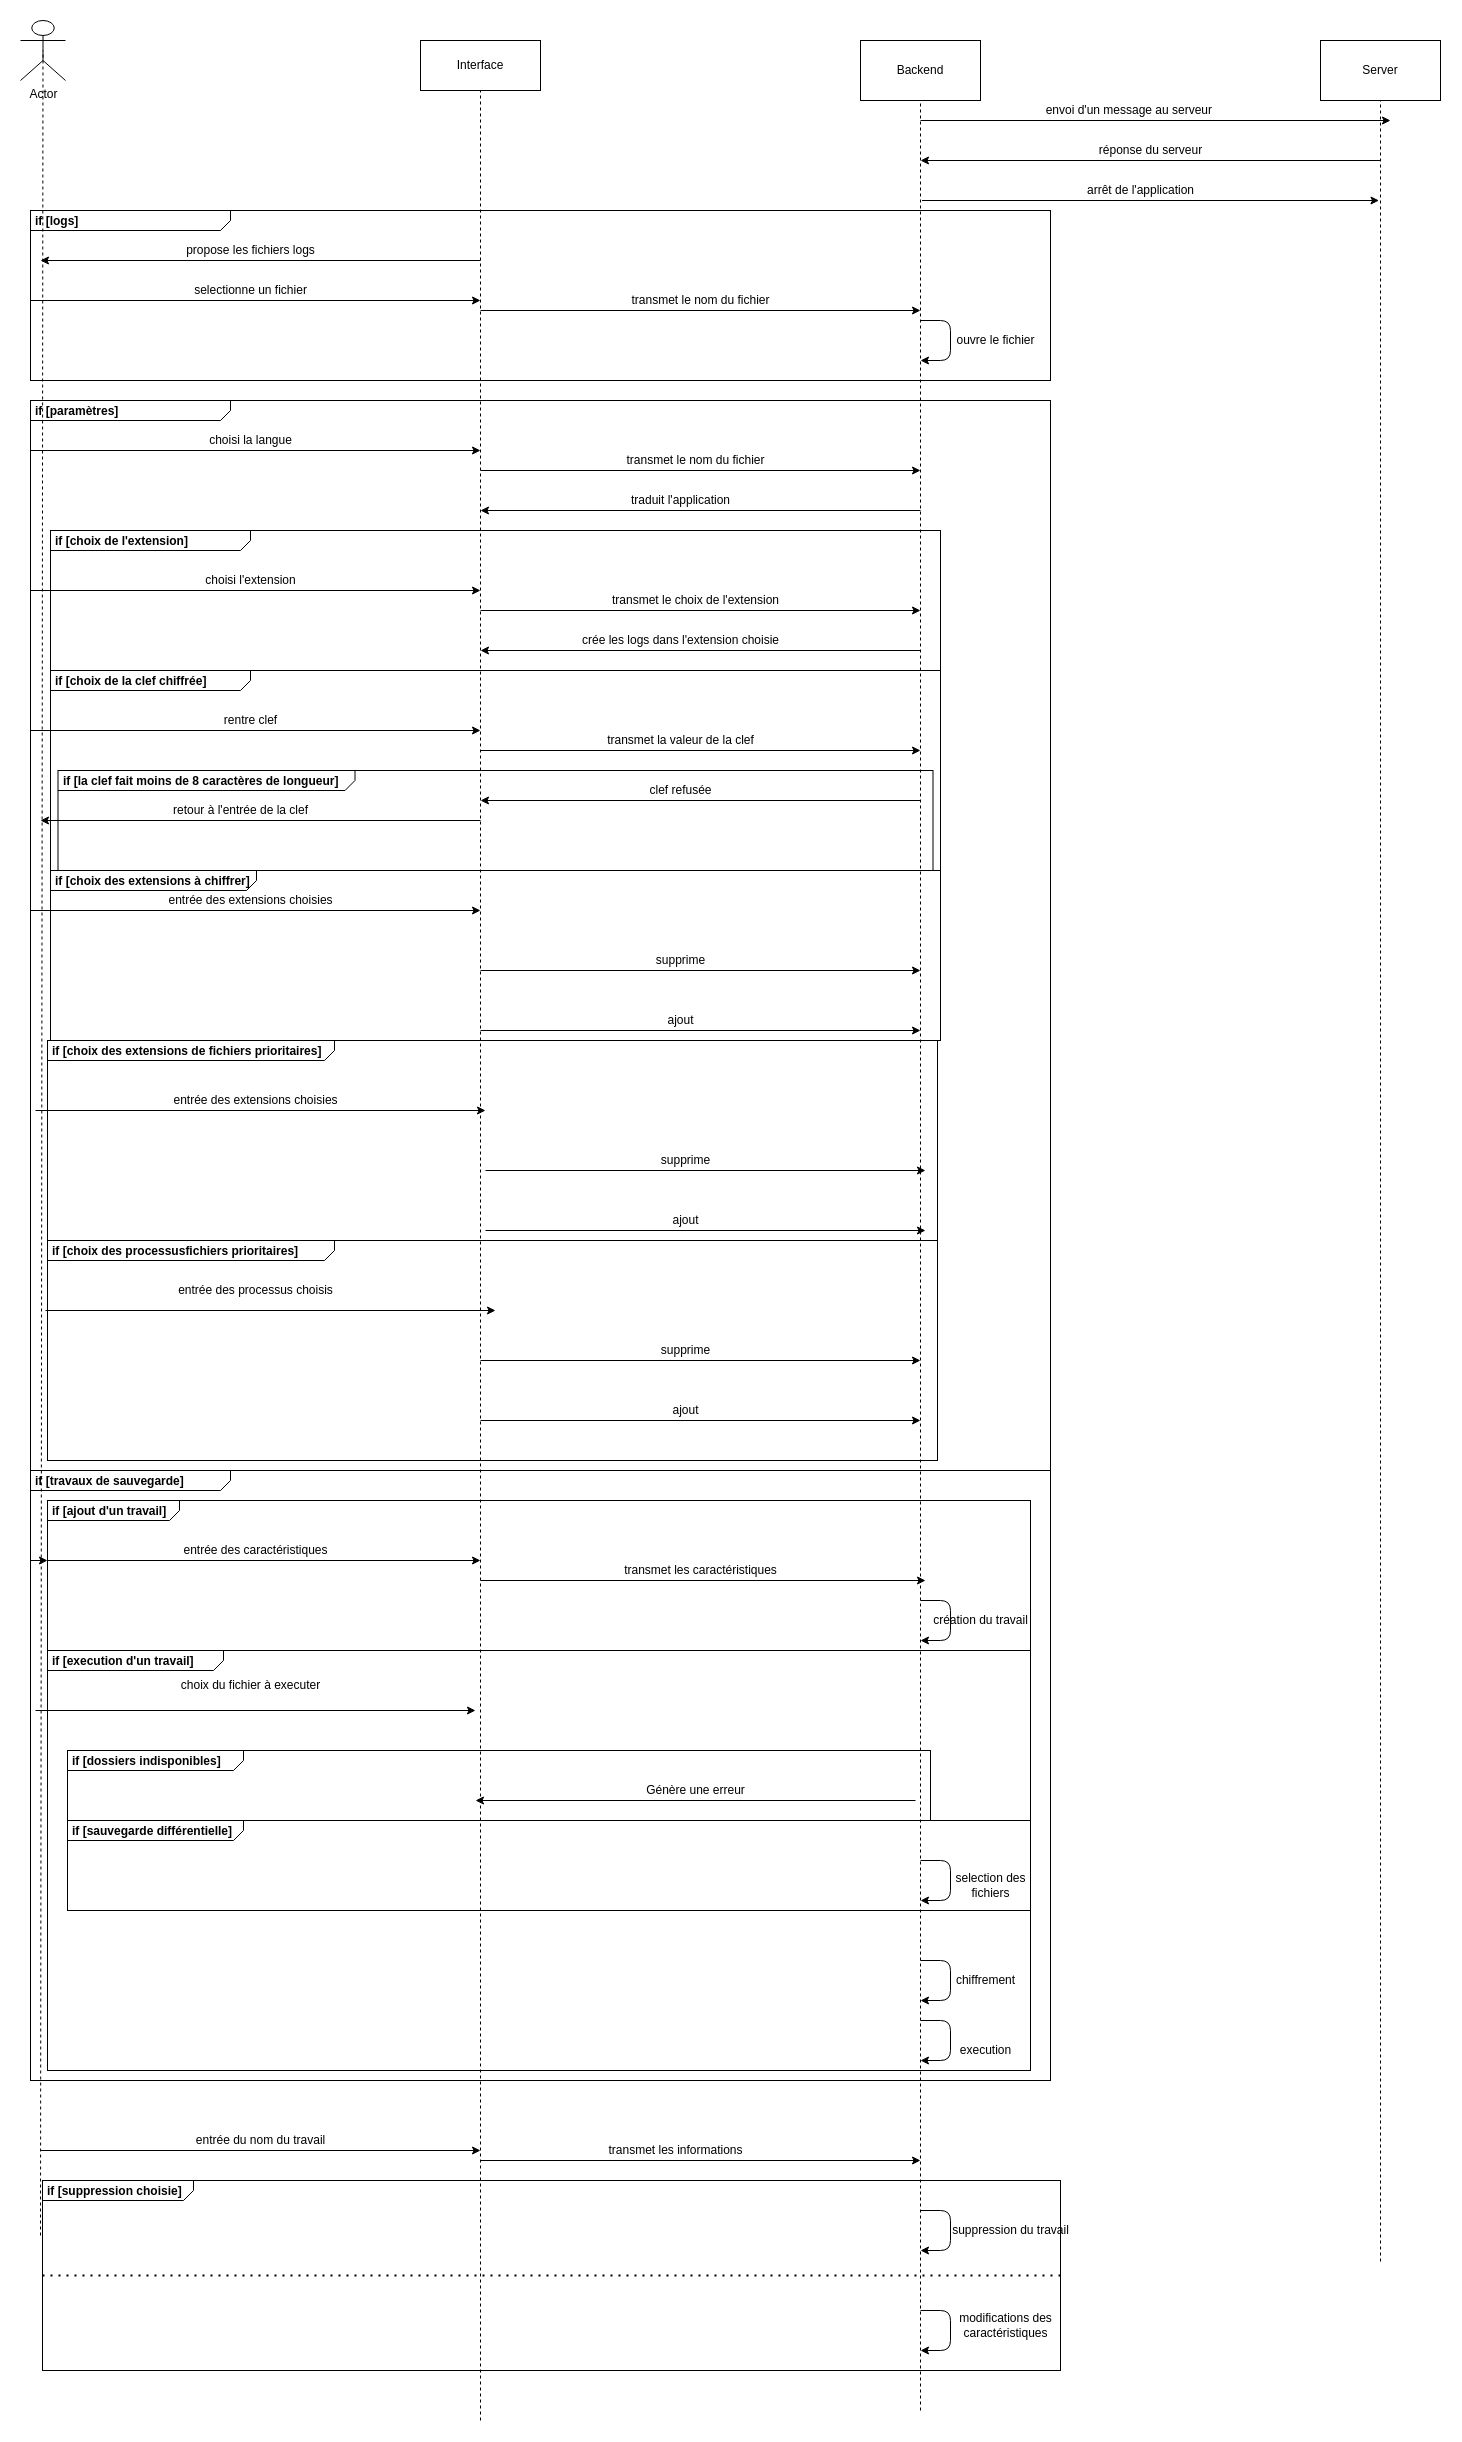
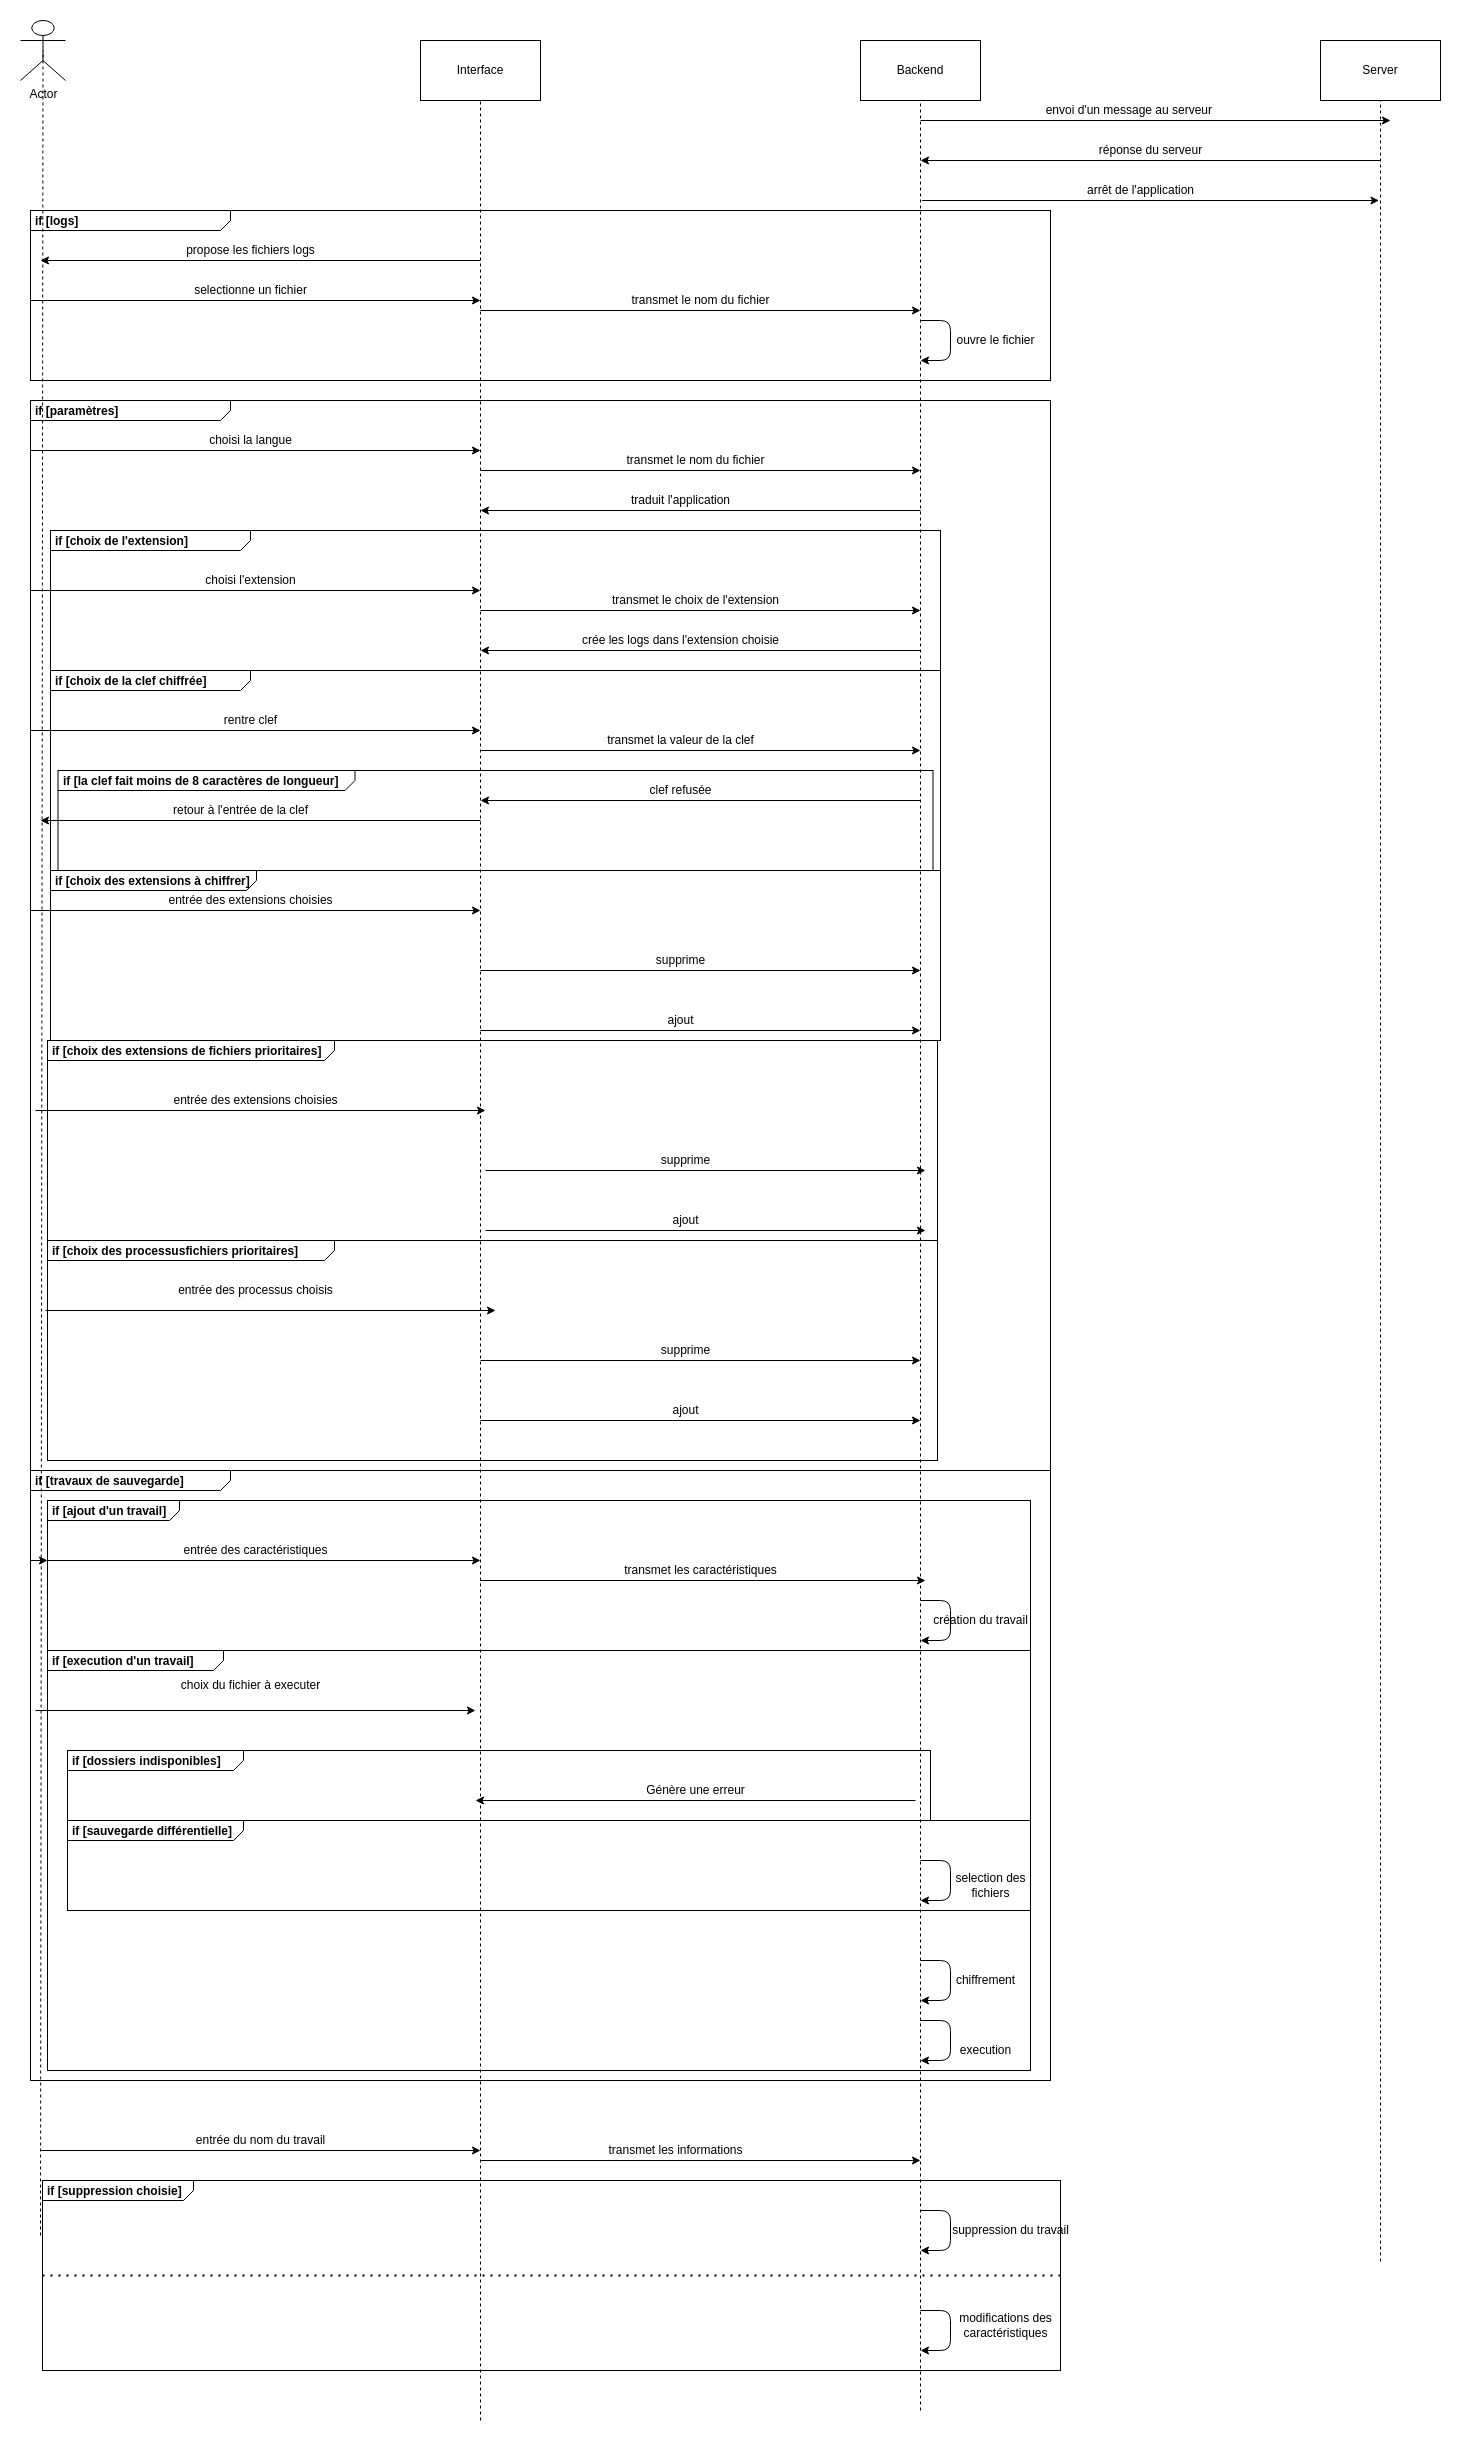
node "Interface": size 120x50 -> 120x60
